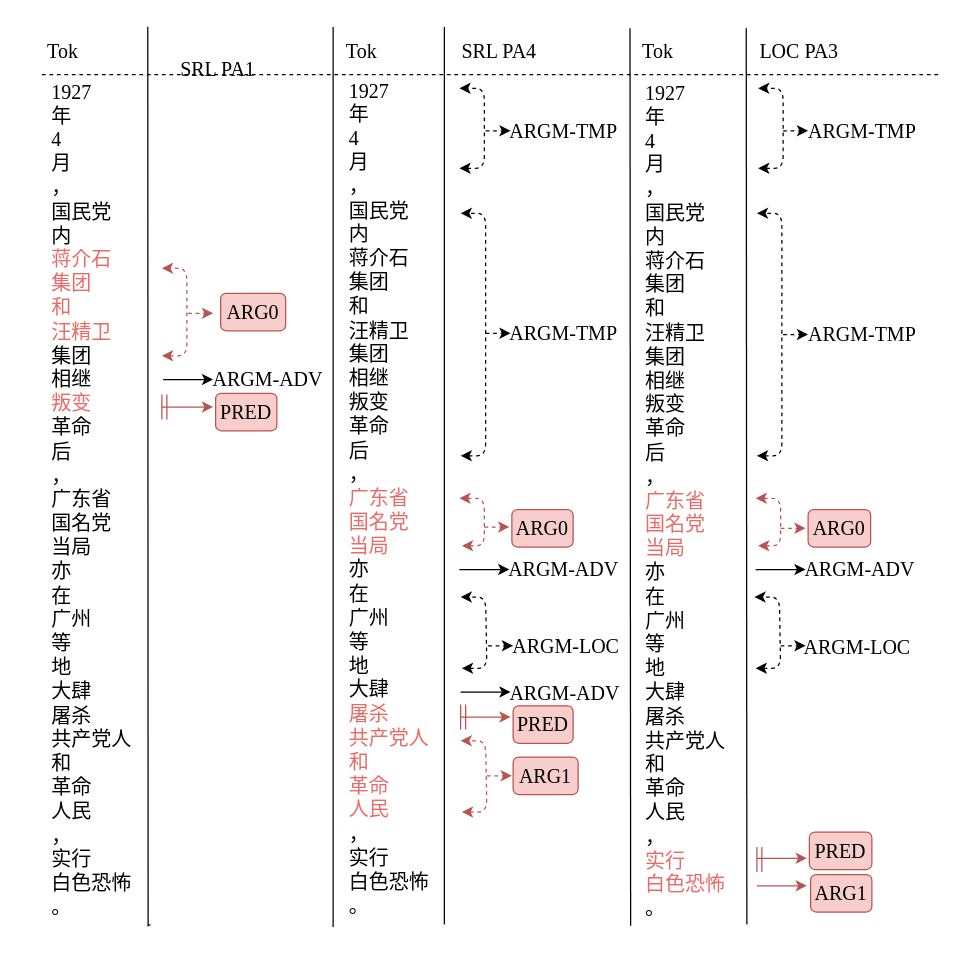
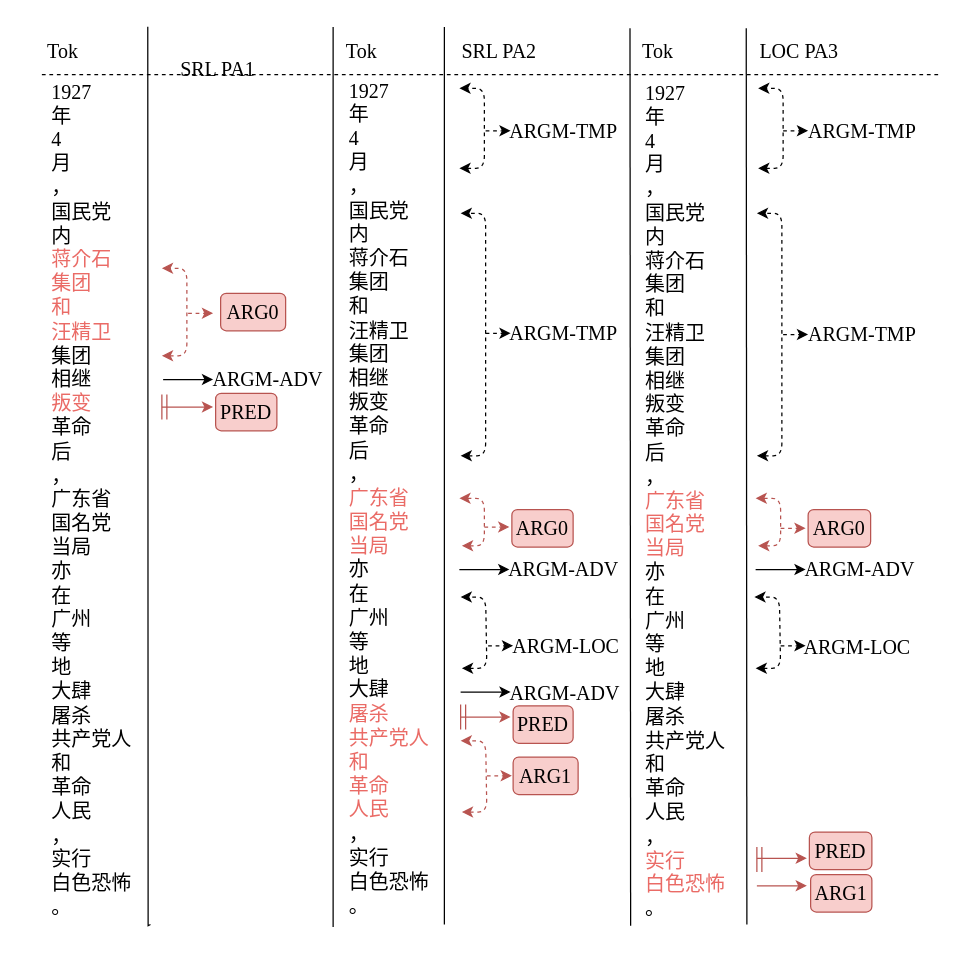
node "SRL PA4": label "SRL PA4" -> "SRL PA2"
